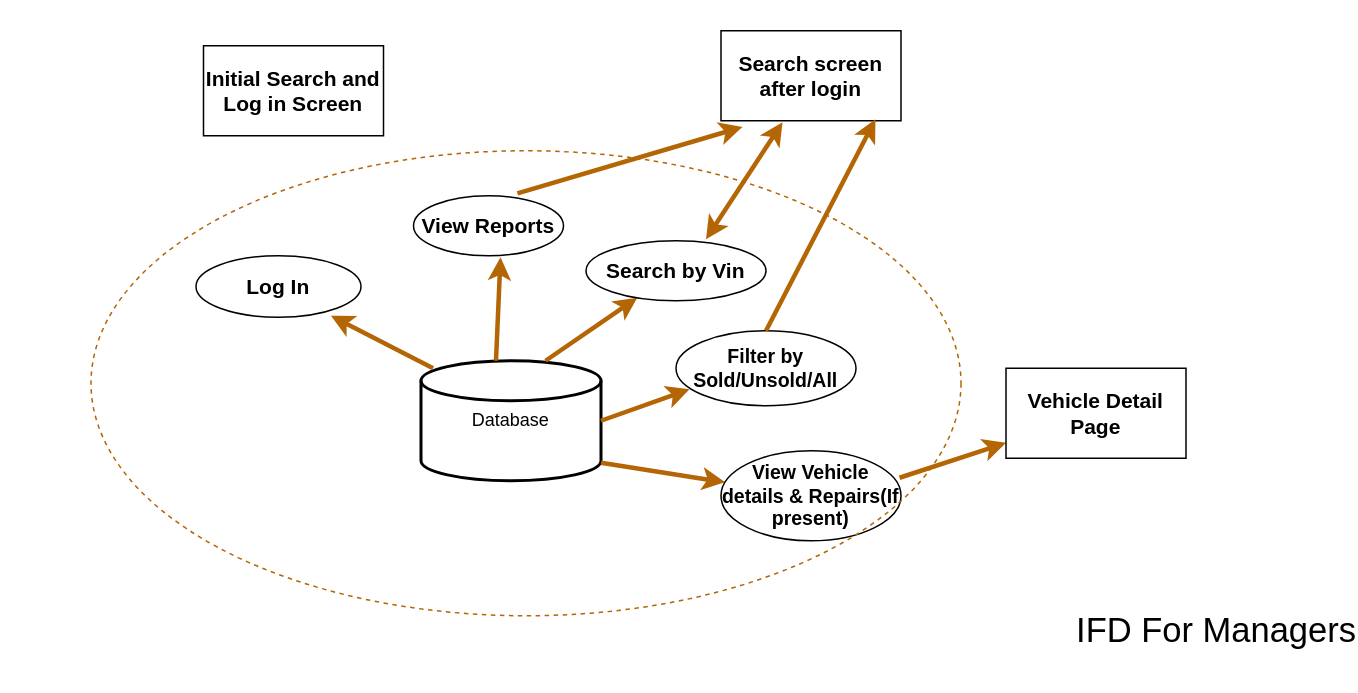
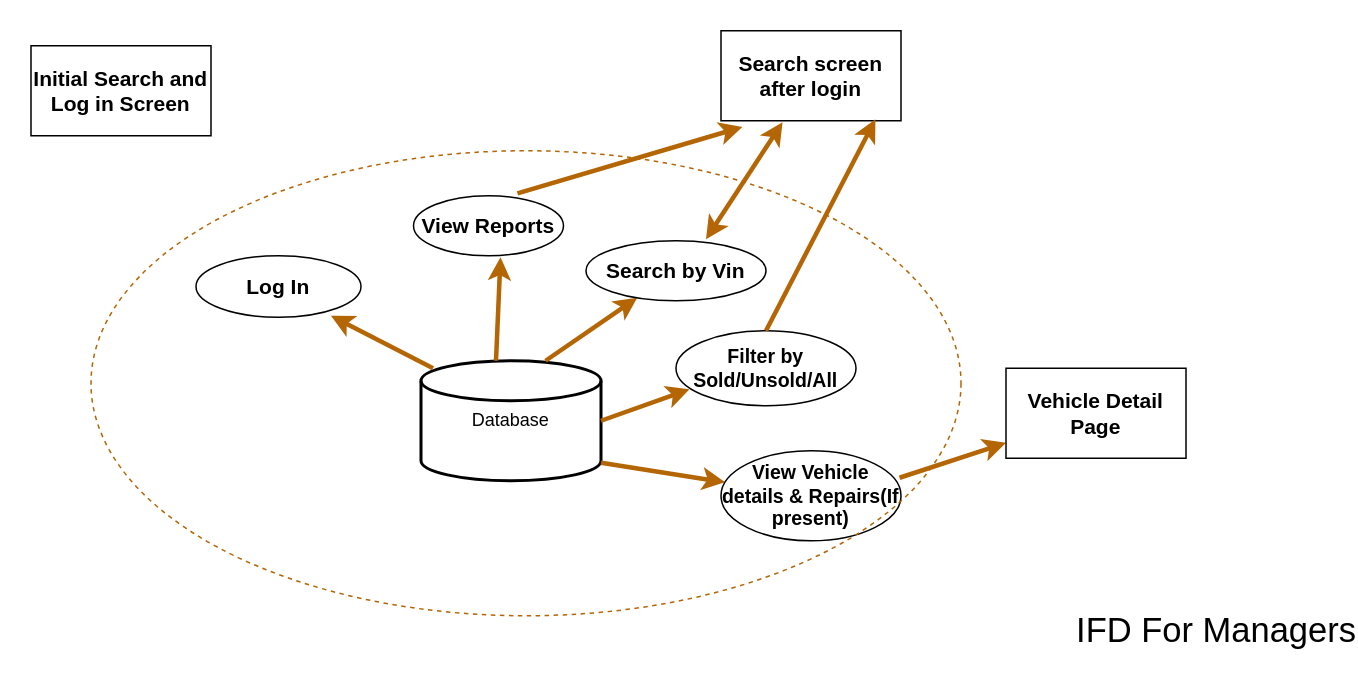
node "Initial Search and Log in Screen": moved (293, 91) -> (121, 91)
